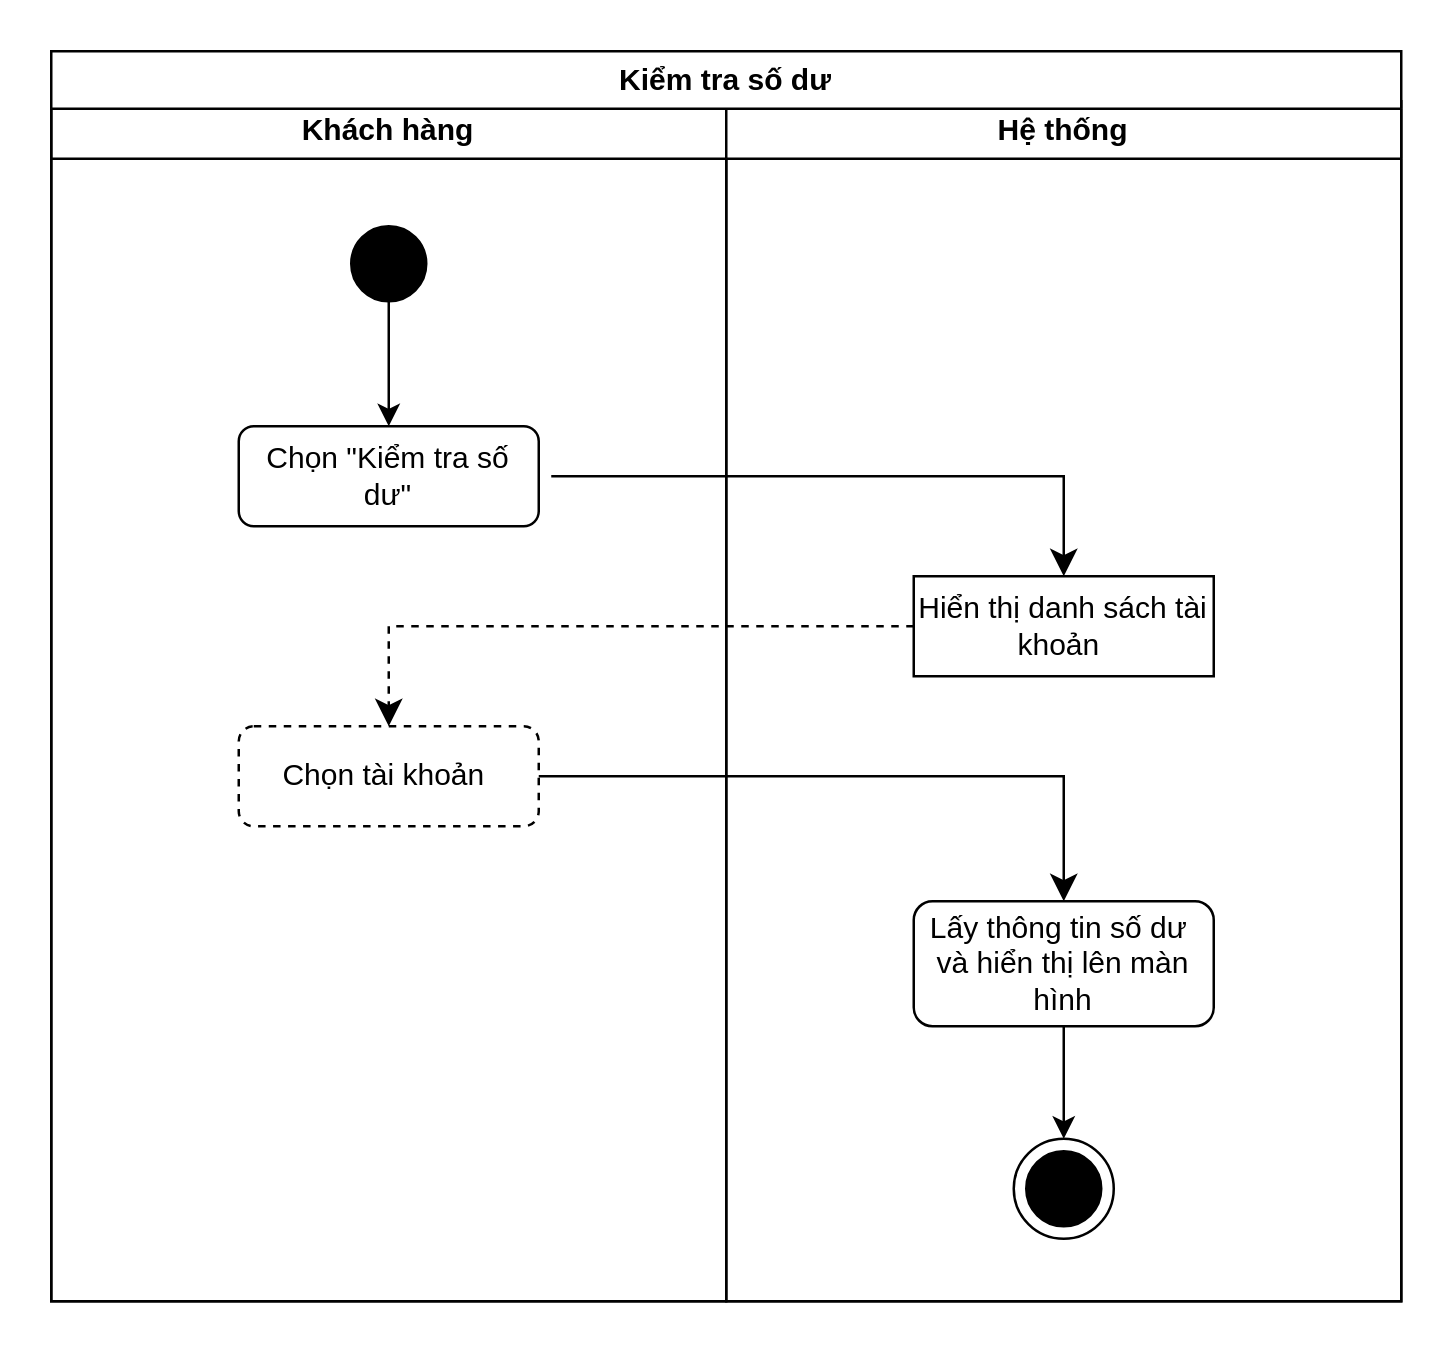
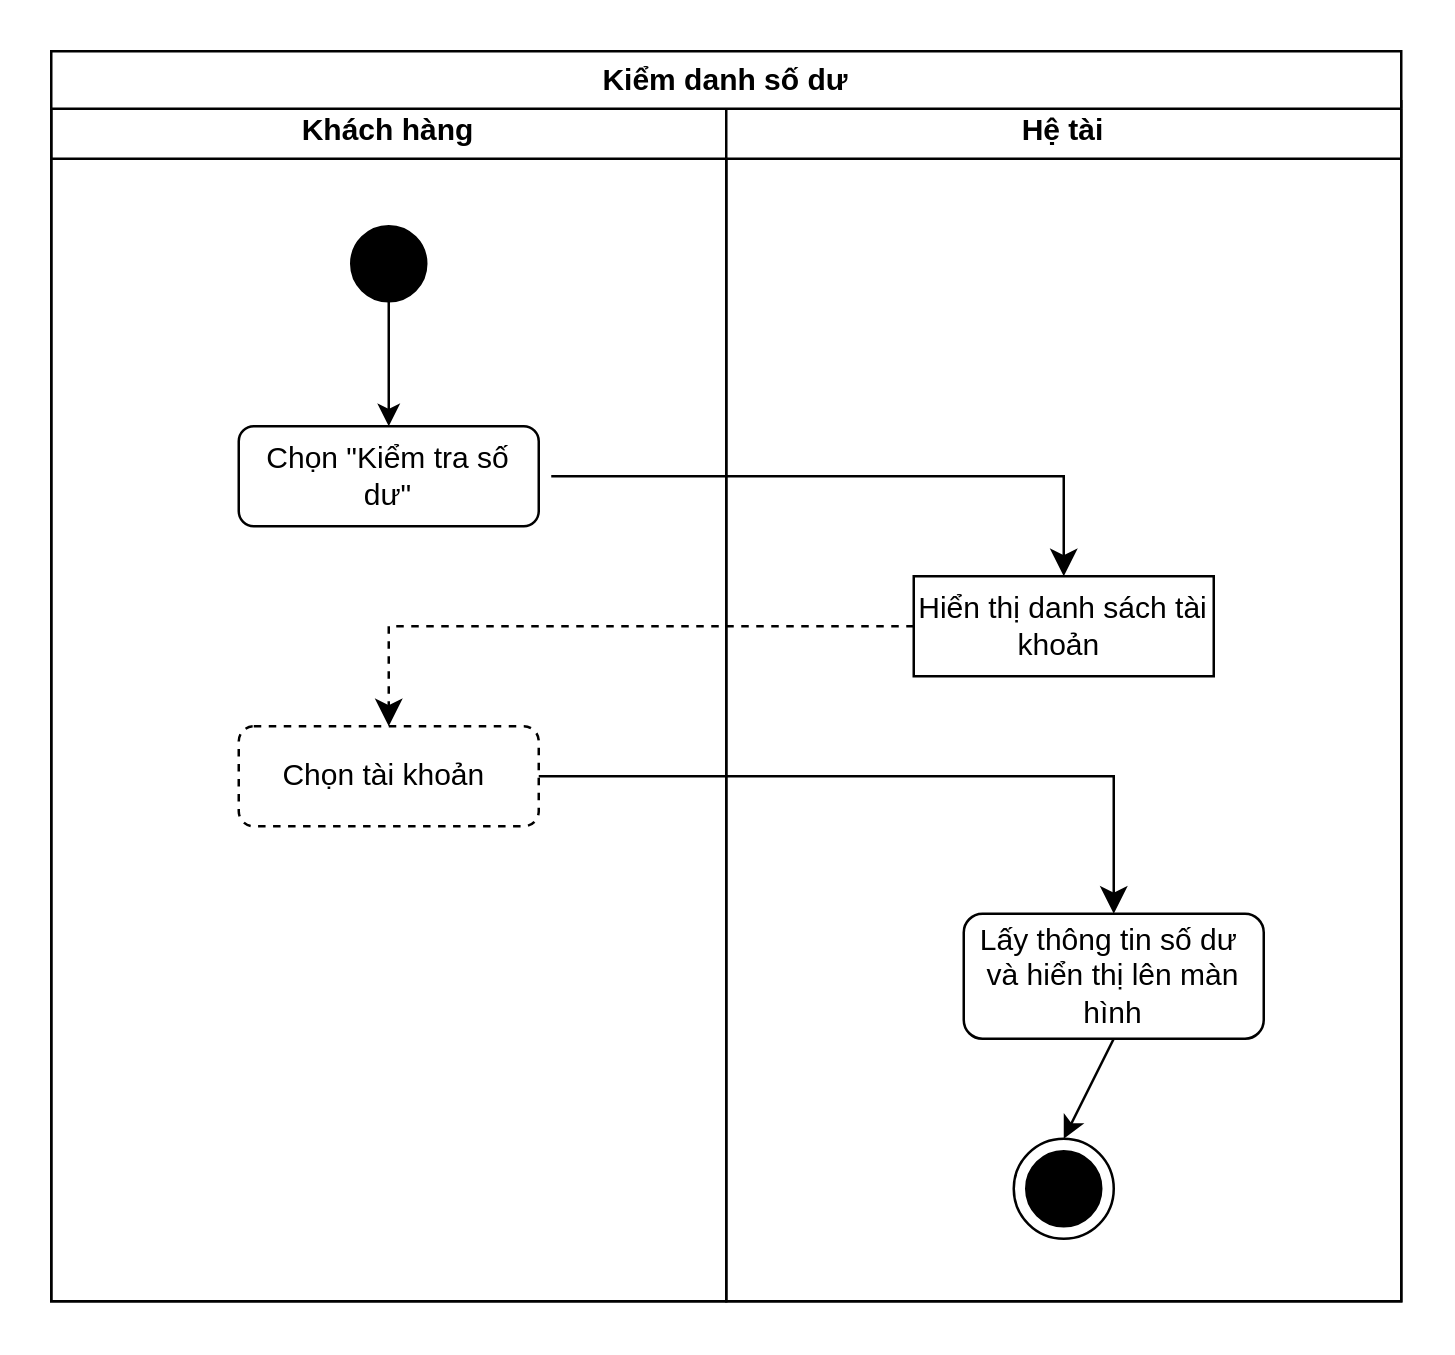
node "Kiểm tra số dư": label "Kiểm tra số dư" -> "Kiểm danh số dư"
node "Hệ thống": label "Hệ thống" -> "Hệ tài"
node "Lấy thông tin số dư và hiển thị lên màn hình": moved (1064, 964) -> (1114, 976)
